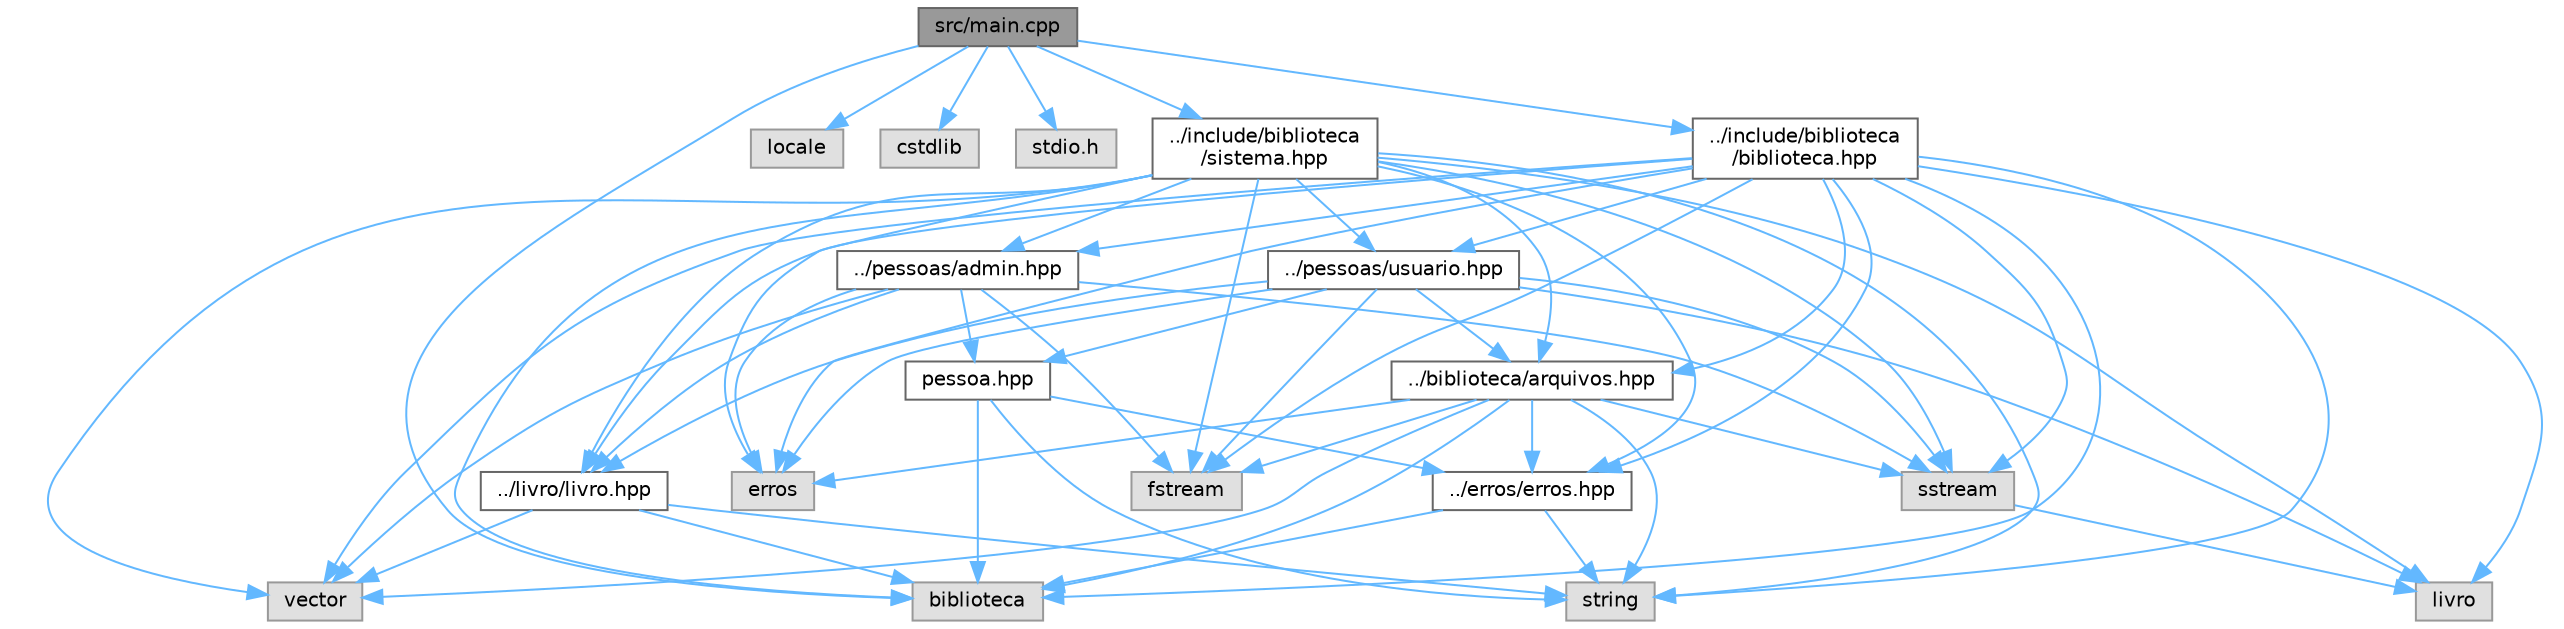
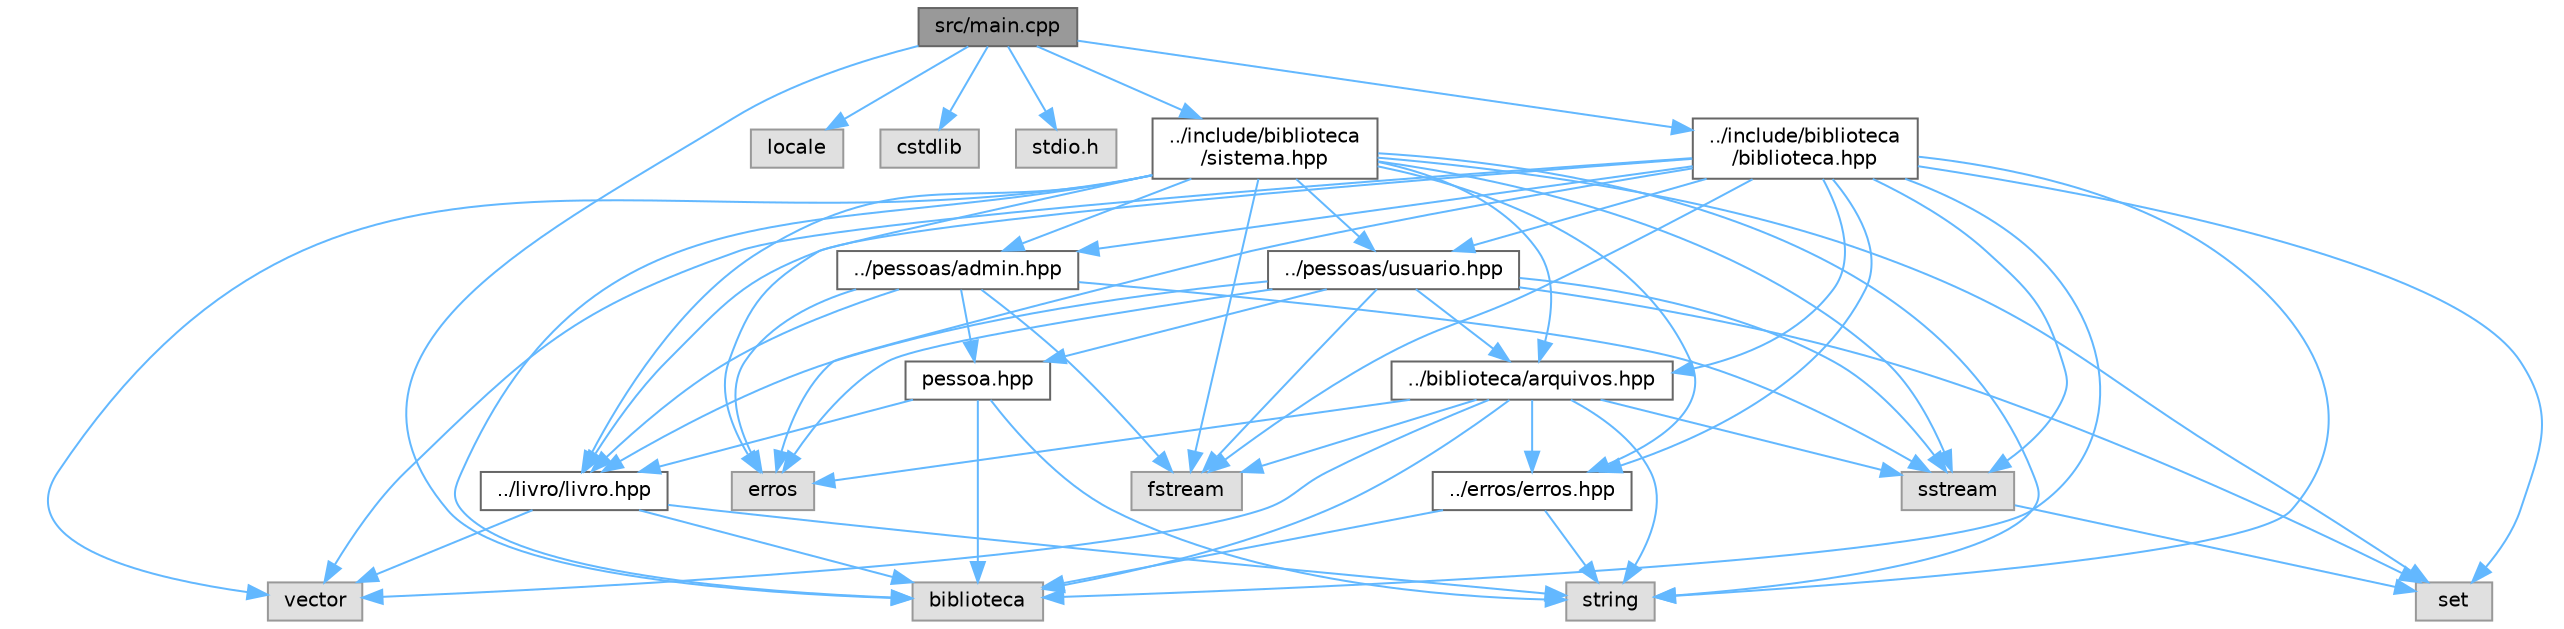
edge "../pessoas/admin.hpp" -> "vector": removed
edge "pessoa.hpp" -> "../erros/erros.hpp": now "pessoa.hpp" -> "../livro/livro.hpp"
node "livro": label "livro" -> "set"
